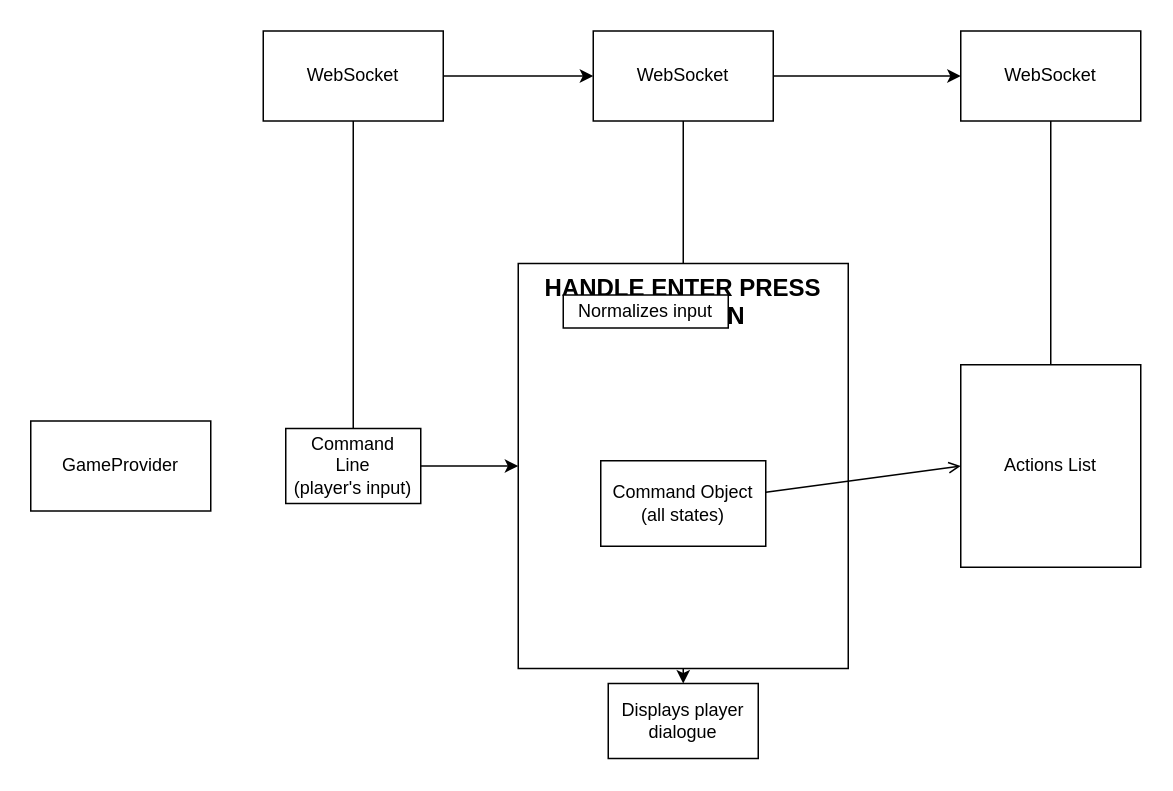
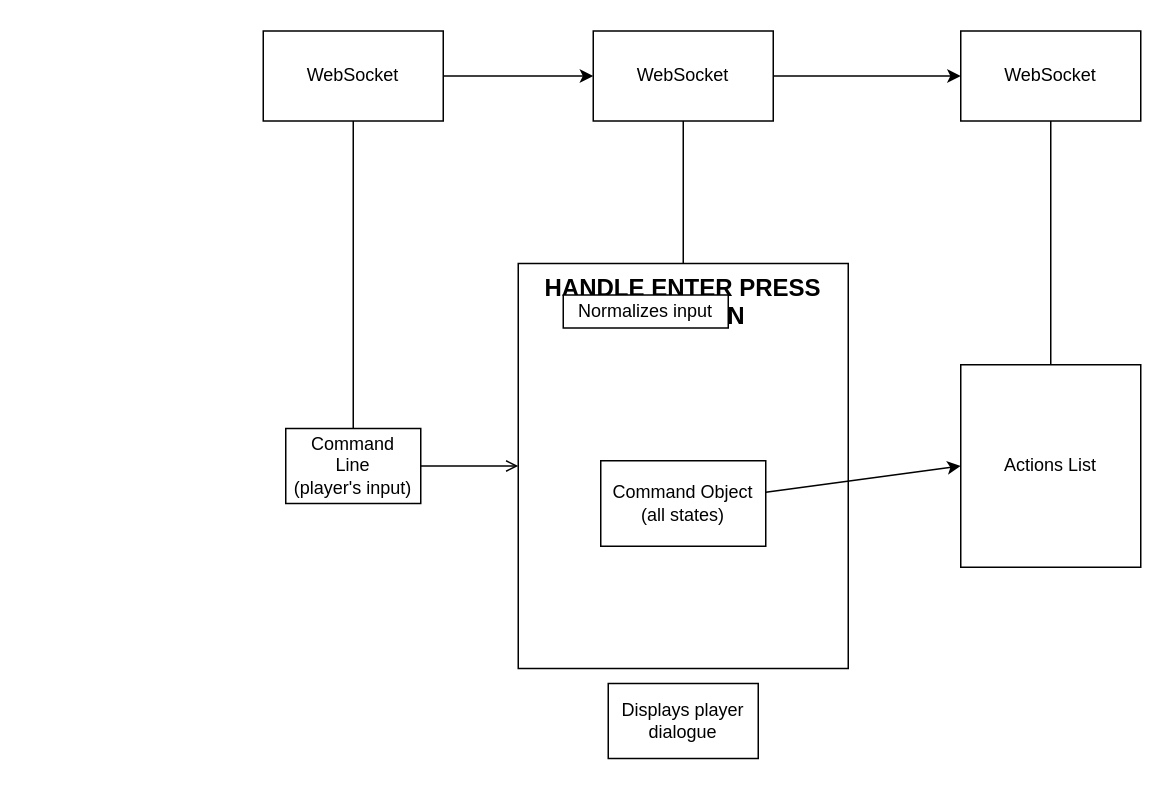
node "GameProvider": removed
edge "Command Line (player's input)" -> "HANDLE ENTER PRESS FUNCTION": arrowhead classic -> open
edge "Command Object (all states)" -> "Actions List": arrowhead open -> classic
edge "HANDLE ENTER PRESS FUNCTION" -> "Displays player dialogue": removed
